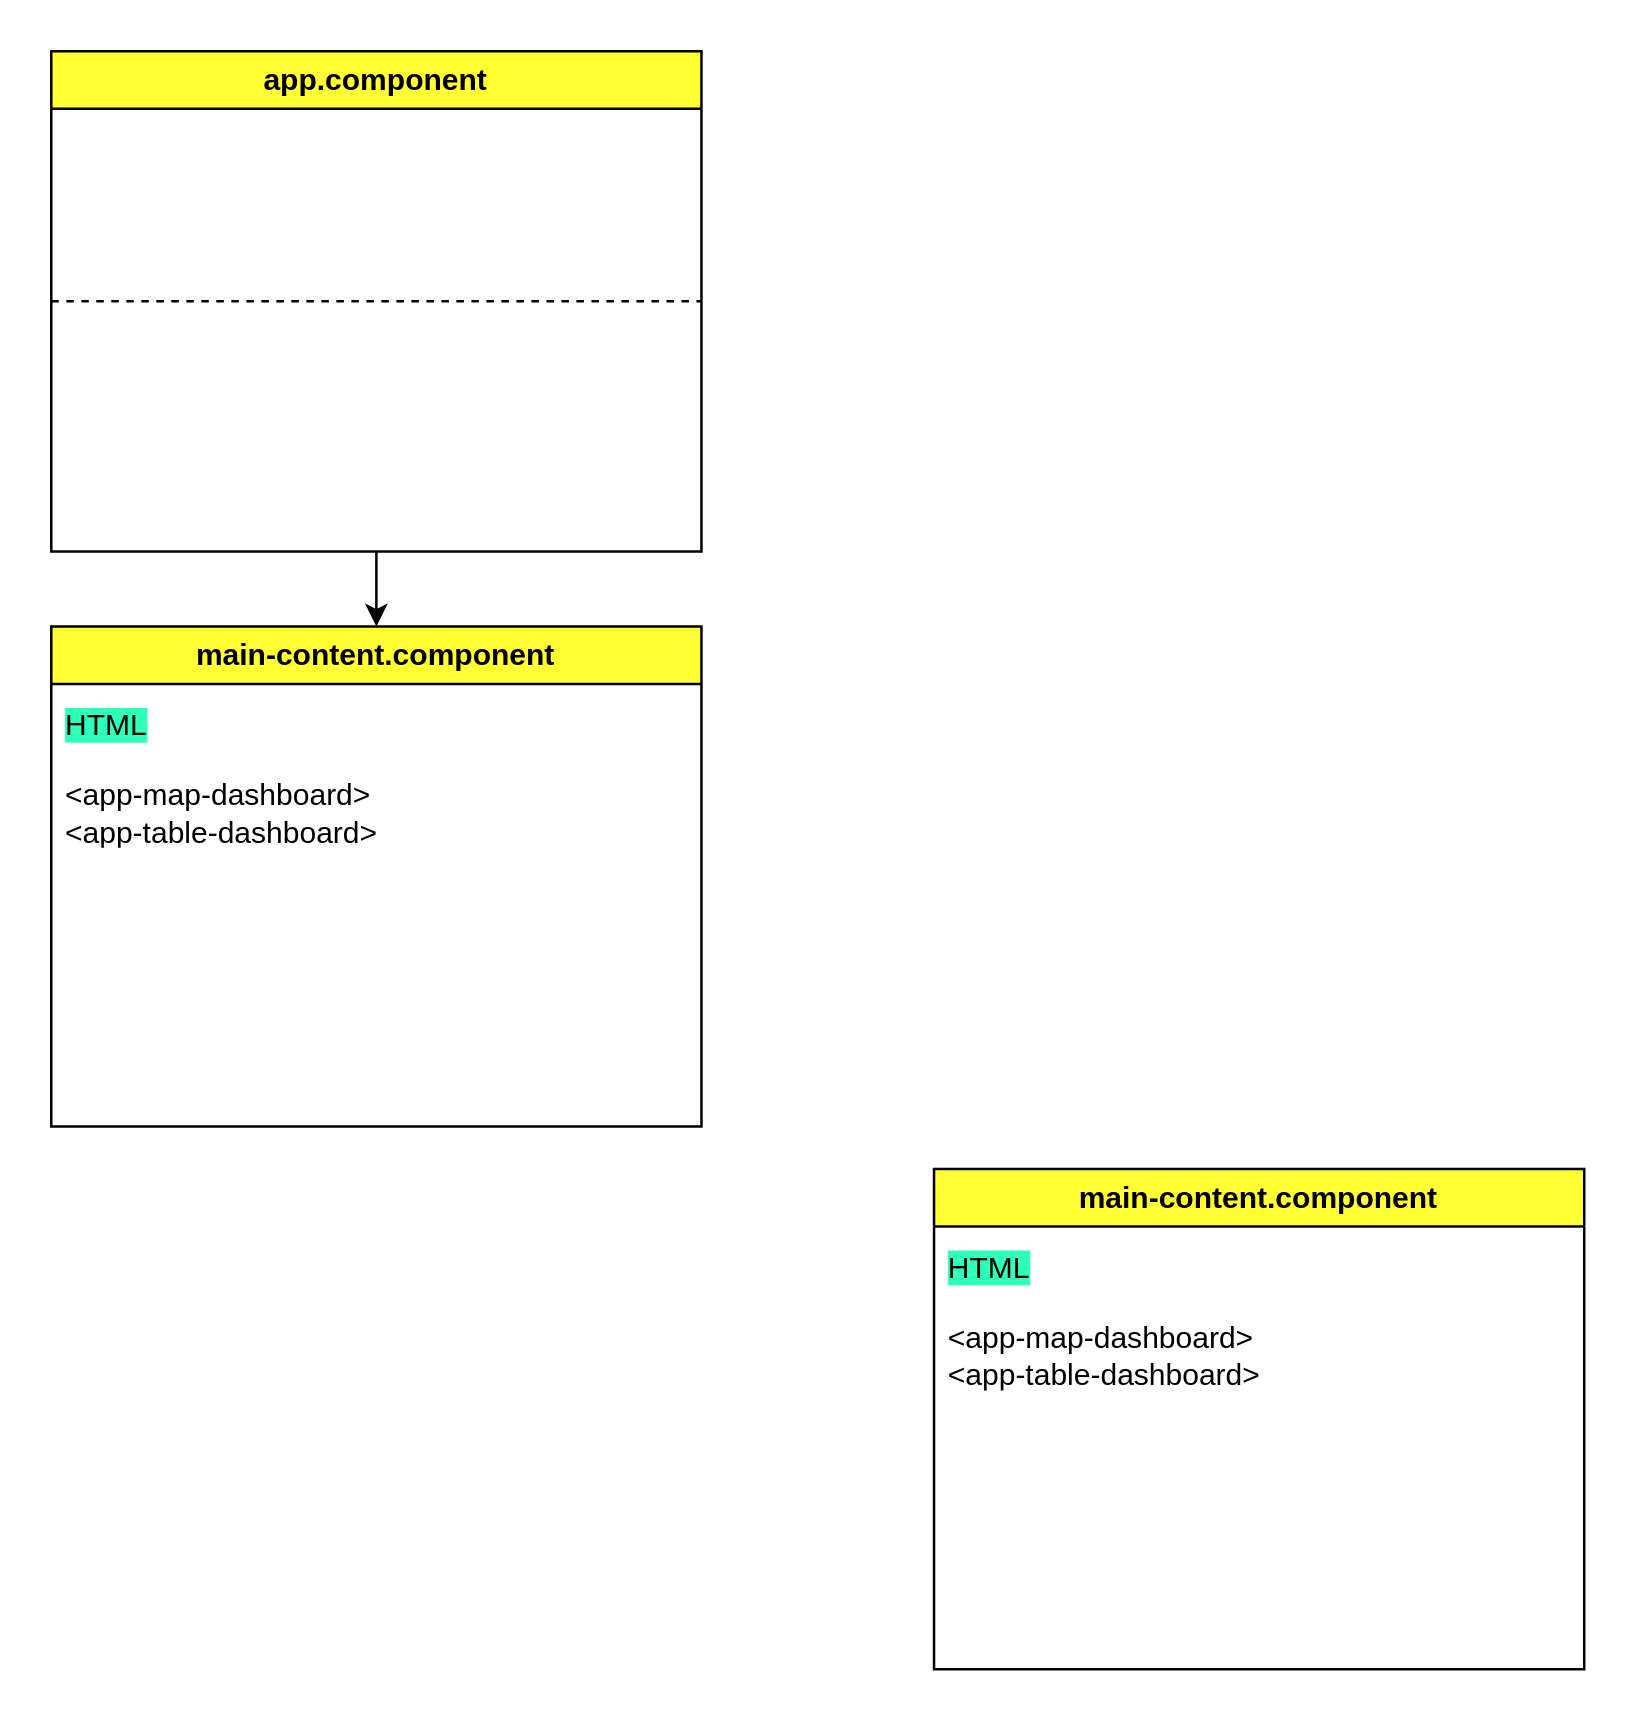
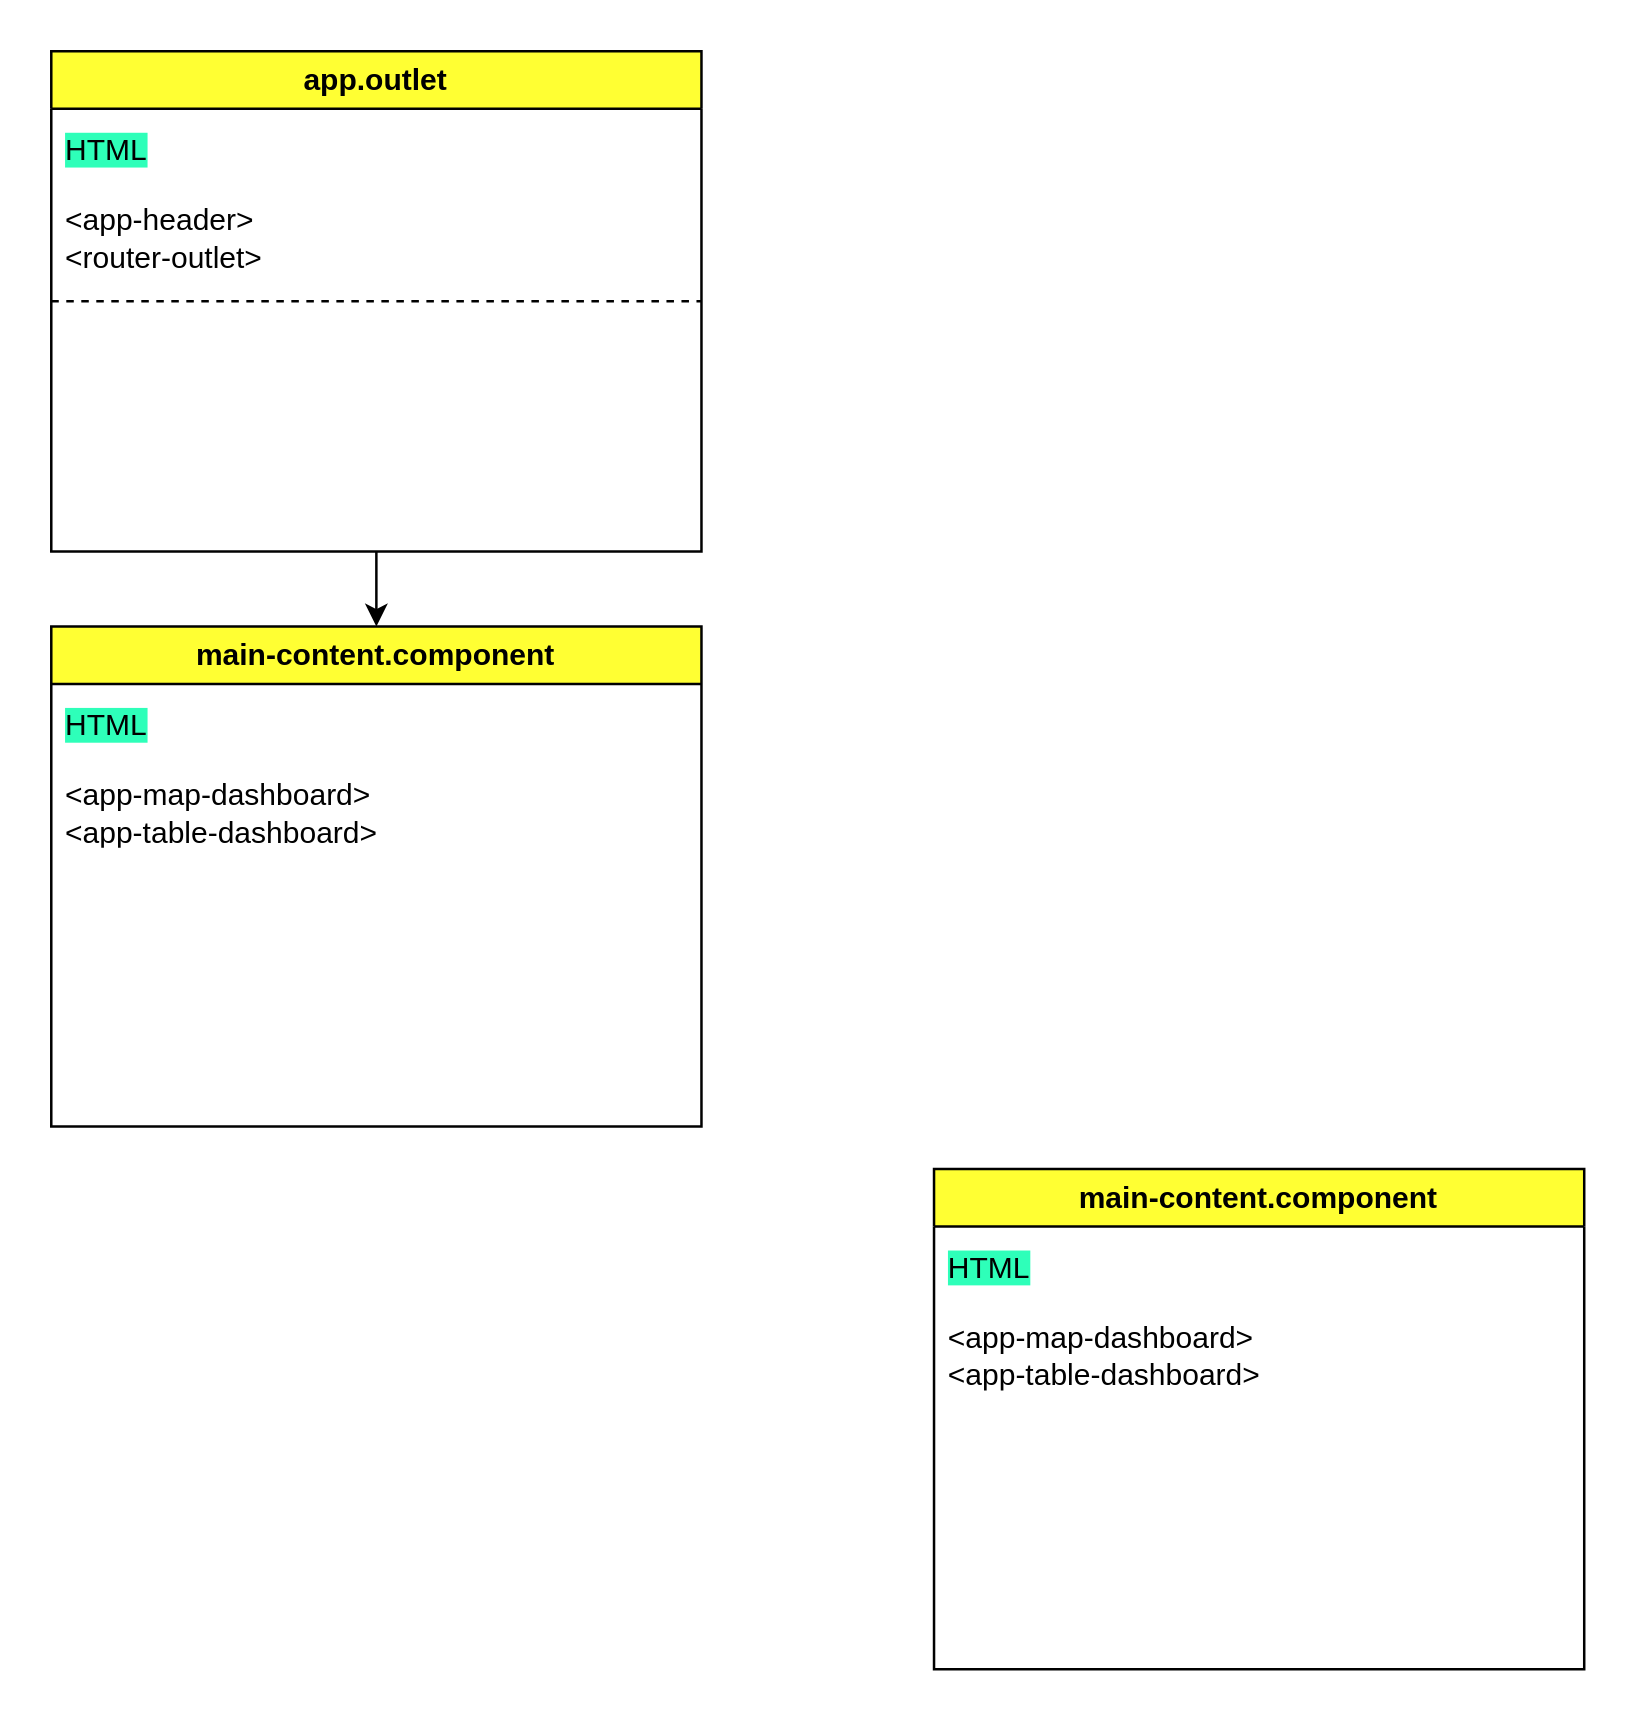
node "app.component": label "app.component" -> "app.outlet"
node "HTML <app-header> <router-outlet>": added
